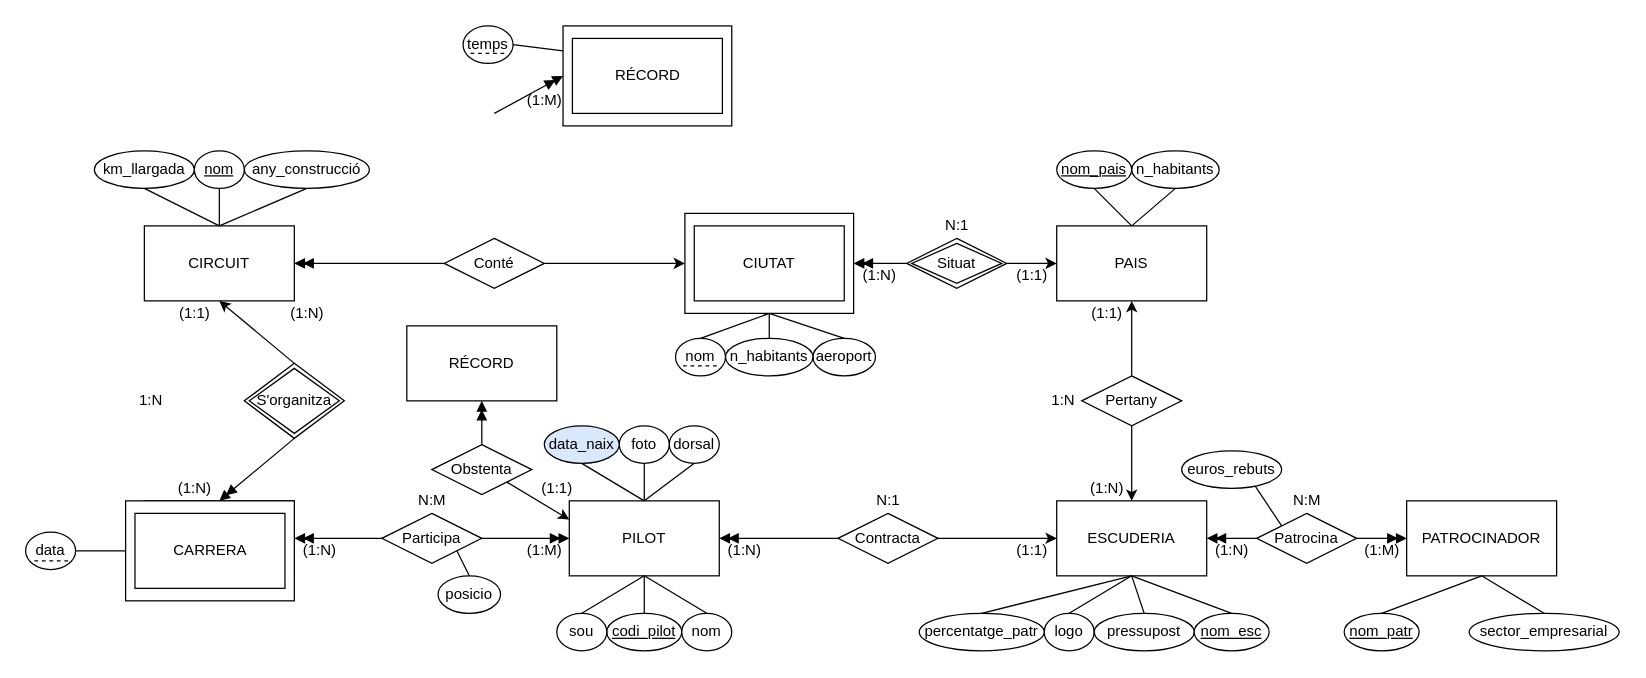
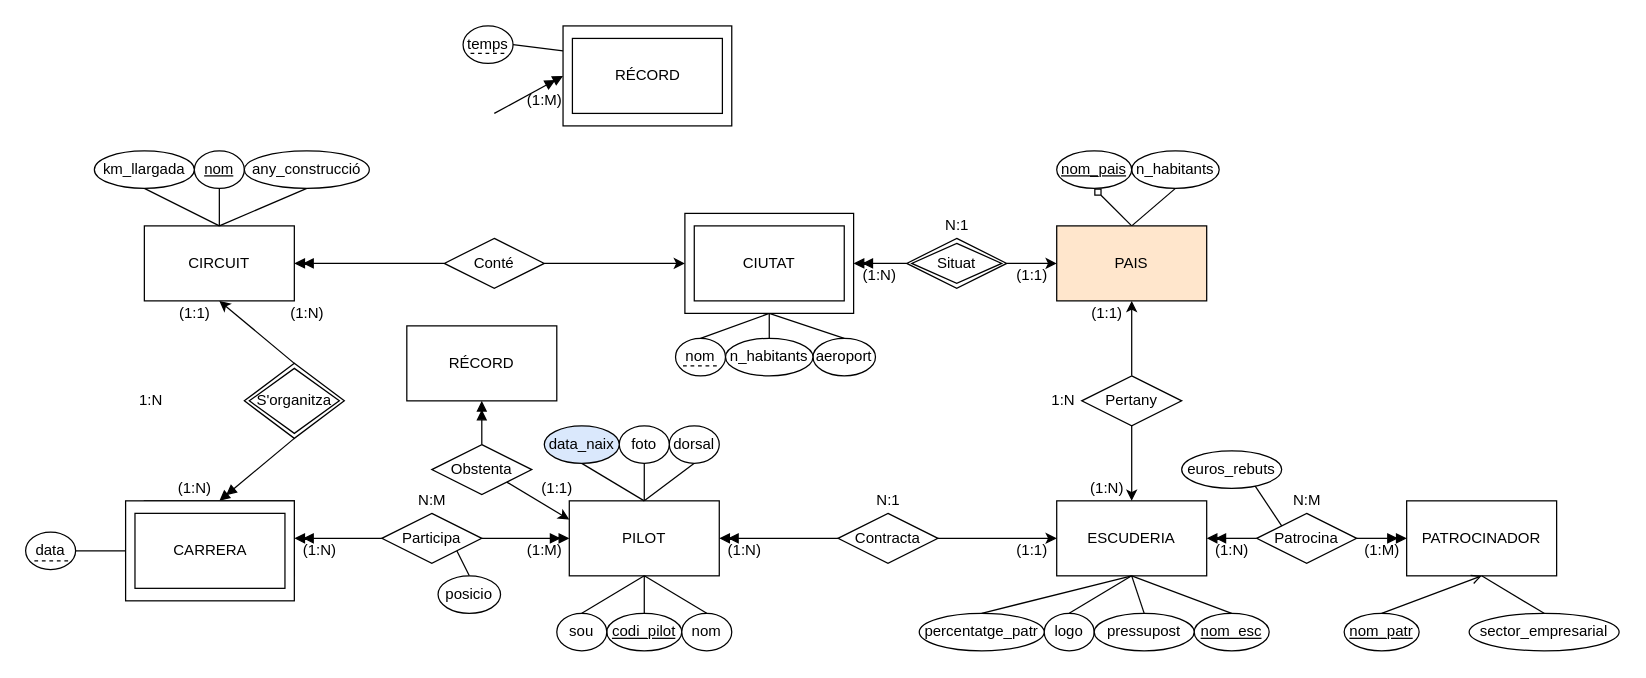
edge "nom_pais" -- "PAIS": arrowhead none -> diamond
node "PAIS": fillcolor #ffffff -> #ffe6cc
edge "PATROCINADOR" -- "nom_patr": arrowhead none -> open
